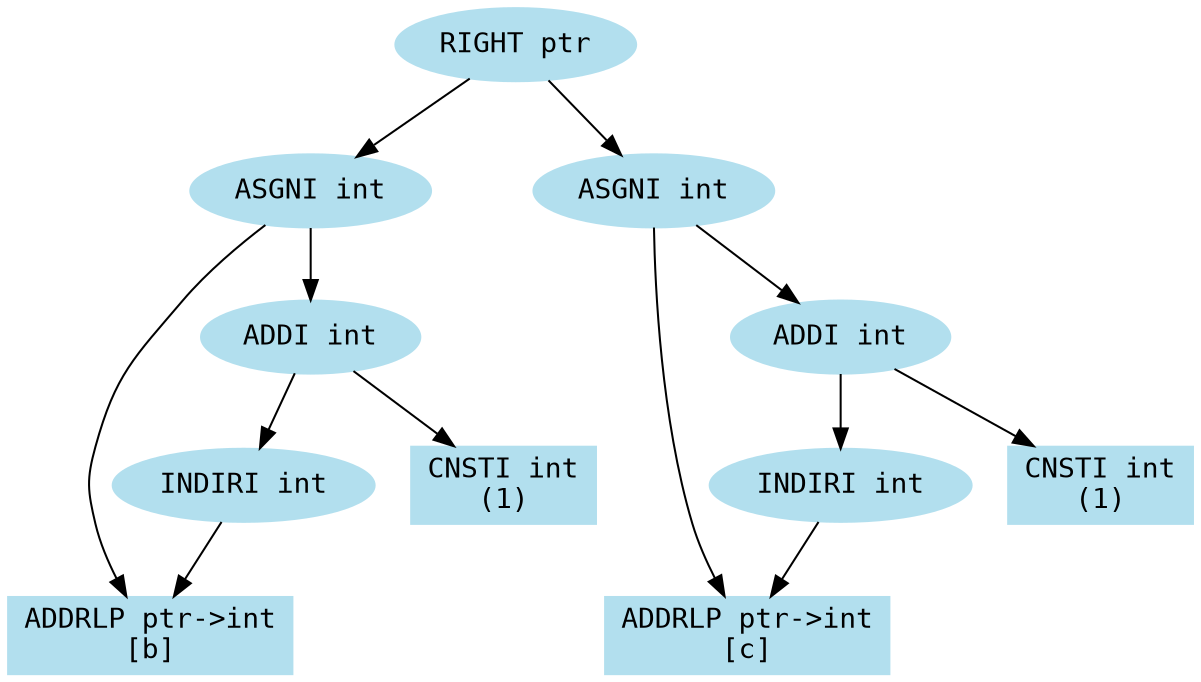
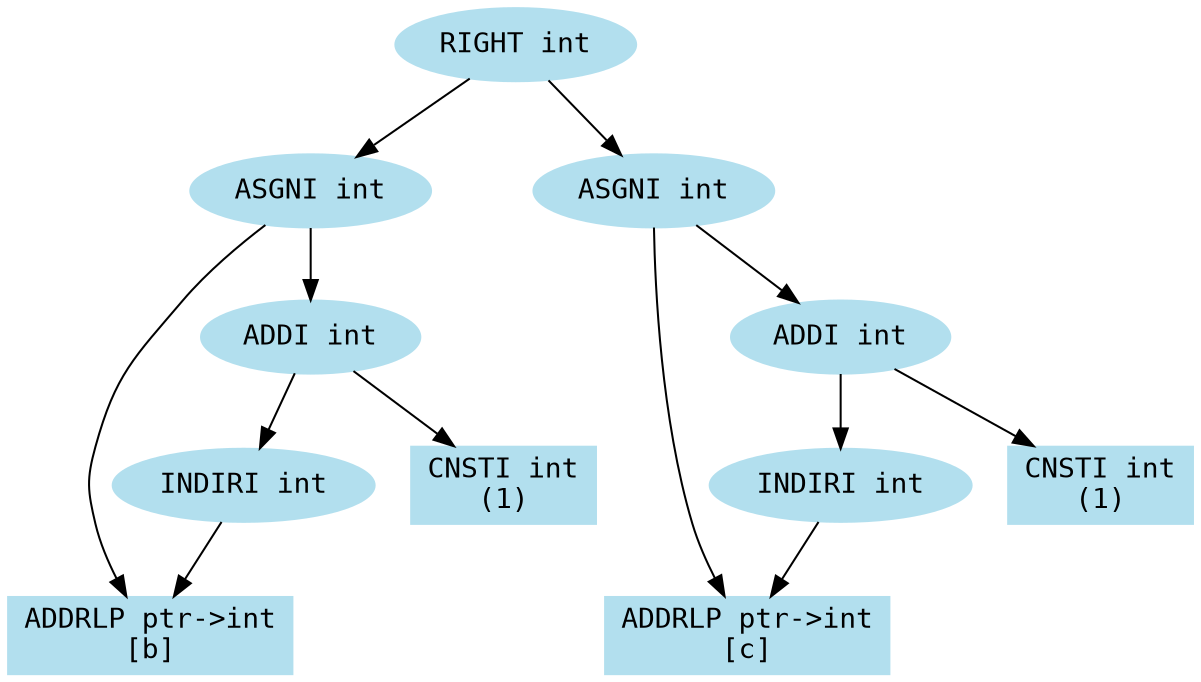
node "RIGHT ptr": label "RIGHT ptr" -> "RIGHT int"
